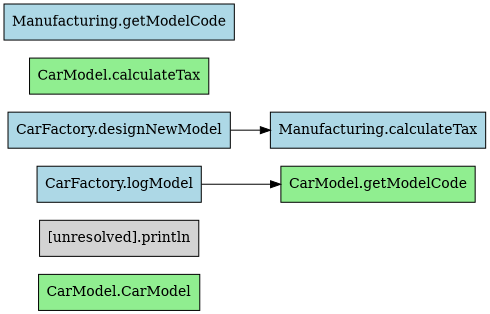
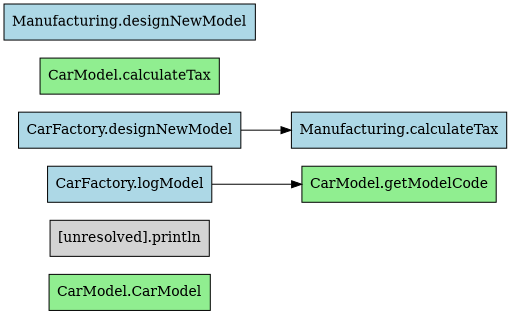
node "Manufacturing.getModelCode": label "Manufacturing.getModelCode" -> "Manufacturing.designNewModel"
